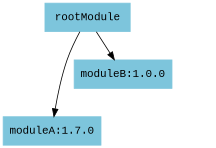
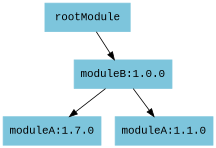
edge "rootModule" -> "moduleA:1.7.0": now "moduleB:1.0.0" -> "moduleA:1.7.0"
node "moduleA:1.1.0": added
